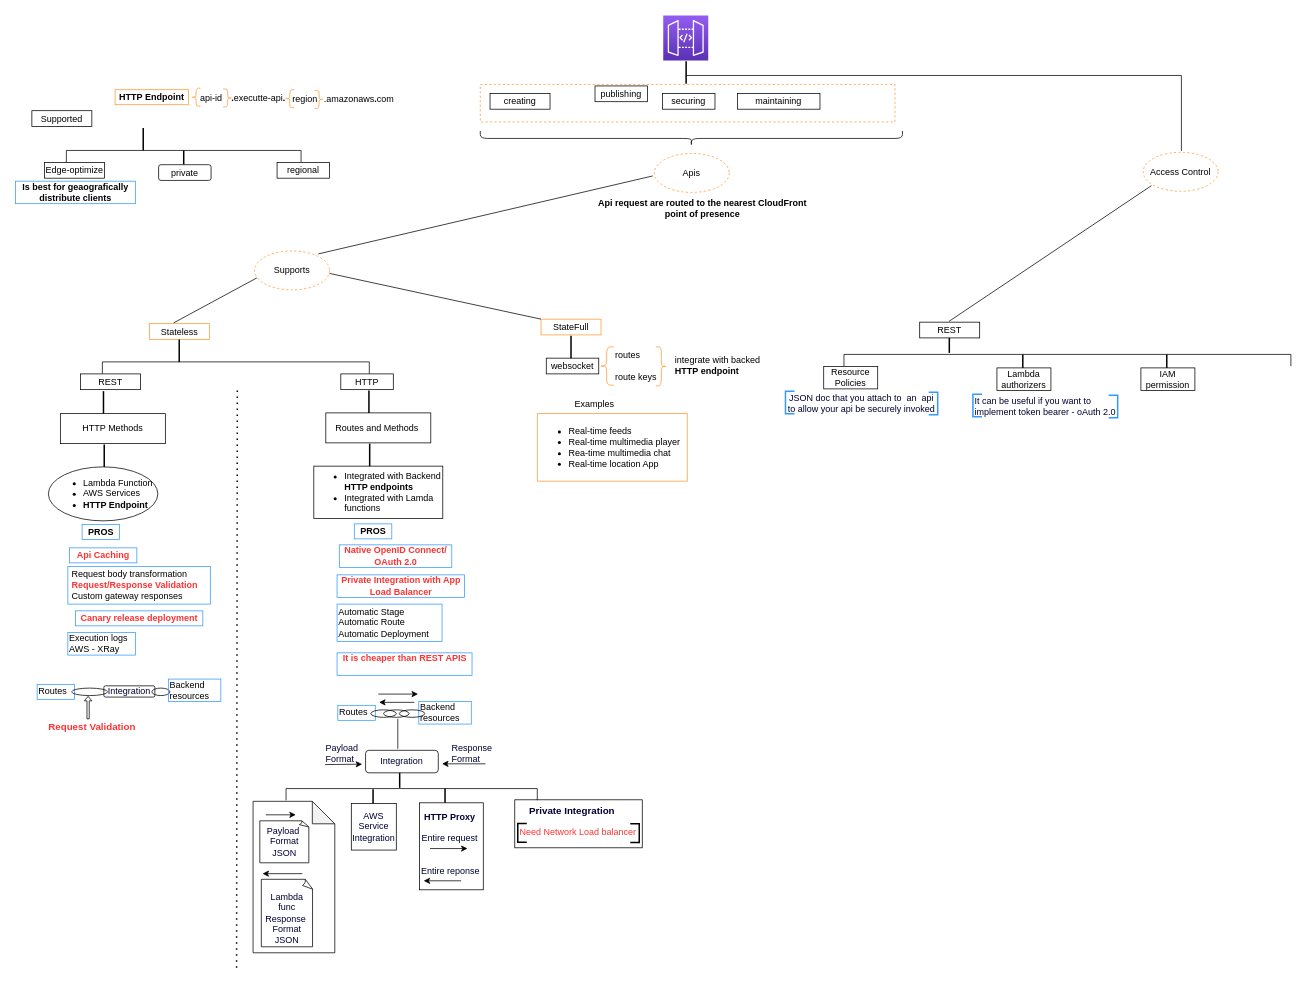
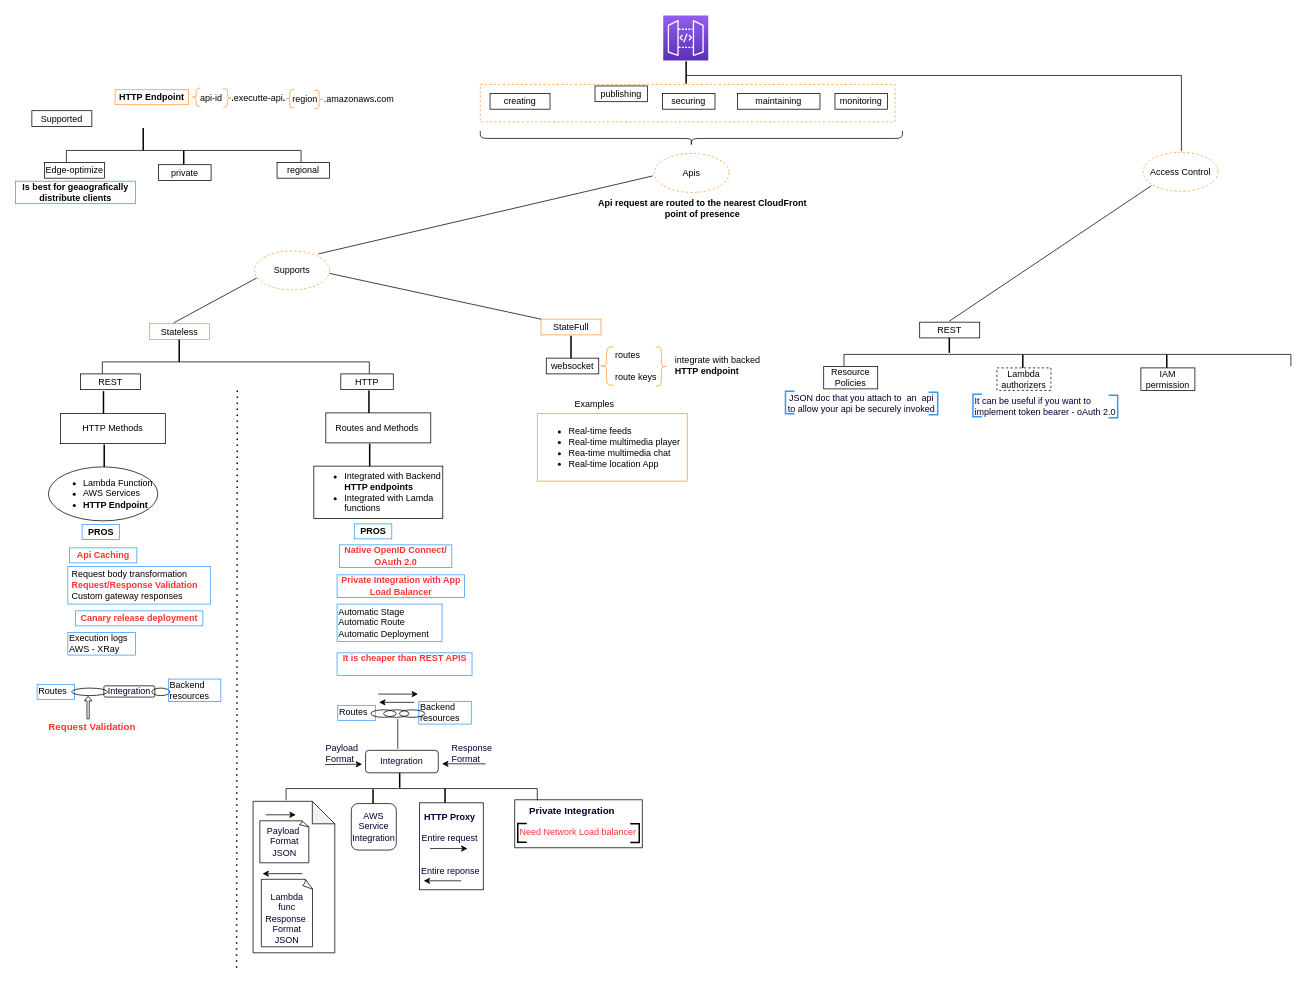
node "monitoring": added
node "private": shape rounded rectangle -> rectangle
node "Lambda authorizers": style solid -> dashed
node "AWS Service Integration": shape rectangle -> rounded rectangle
